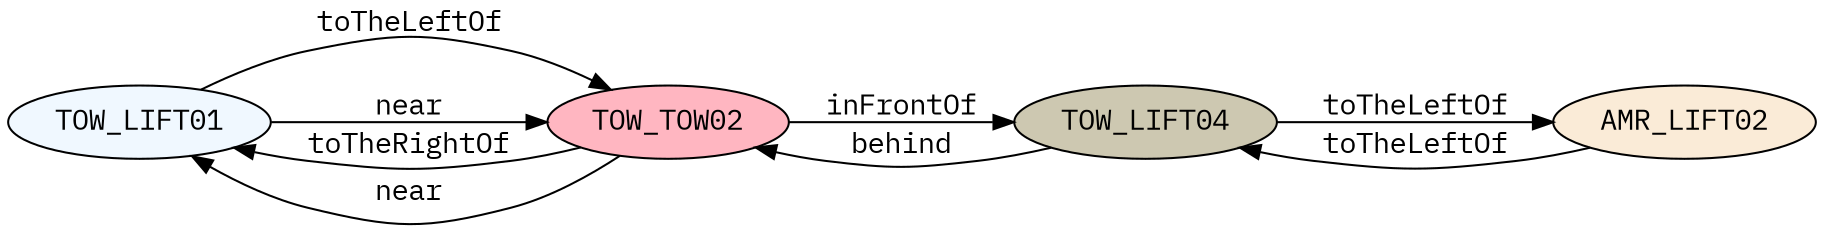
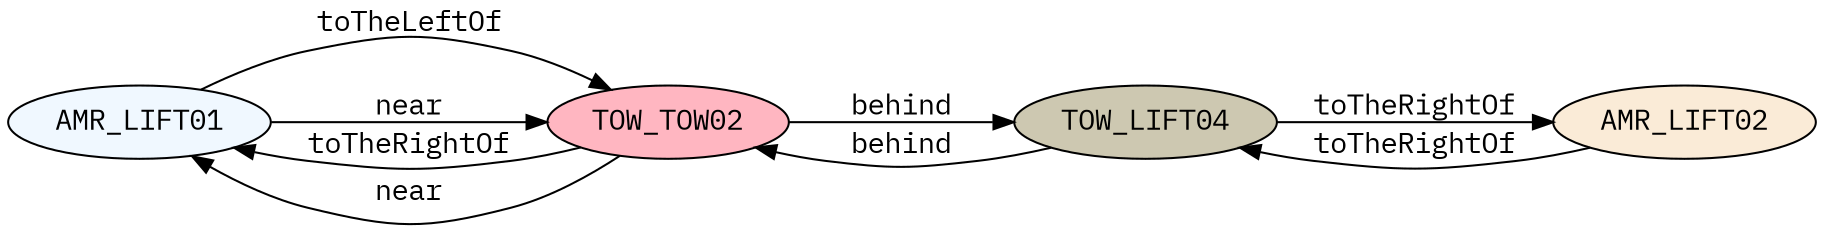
edge "TOW_TOW02" -> "TOW_LIFT04": label "inFrontOf" -> "behind"
edge "TOW_LIFT04" -> "AMR_LIFT02": label "toTheLeftOf" -> "toTheRightOf"
node "TOW_LIFT01": label "TOW_LIFT01" -> "AMR_LIFT01"
edge "AMR_LIFT02" -> "TOW_LIFT04": label "toTheLeftOf" -> "toTheRightOf"
